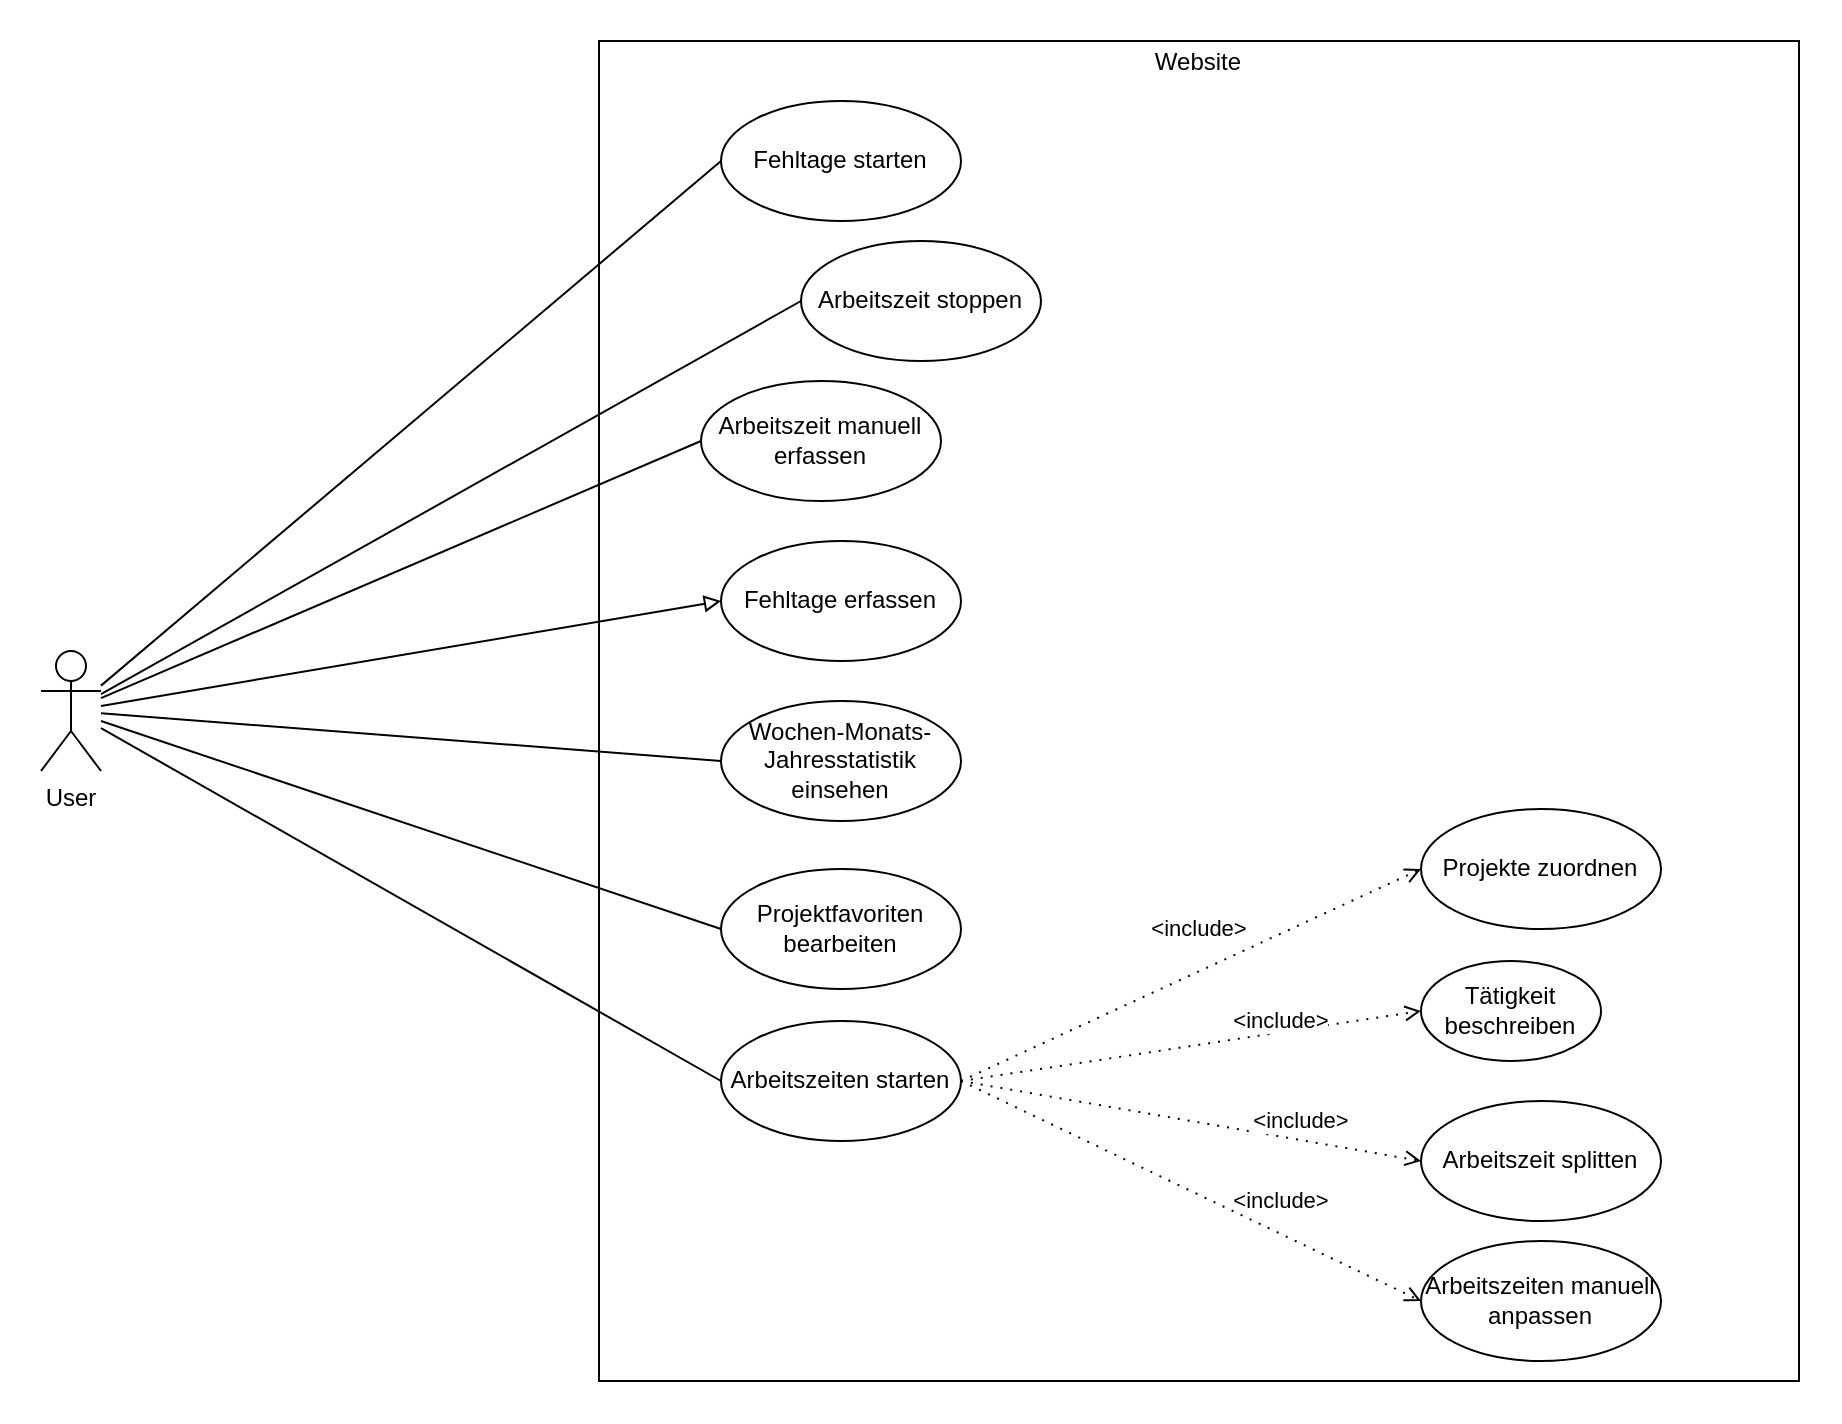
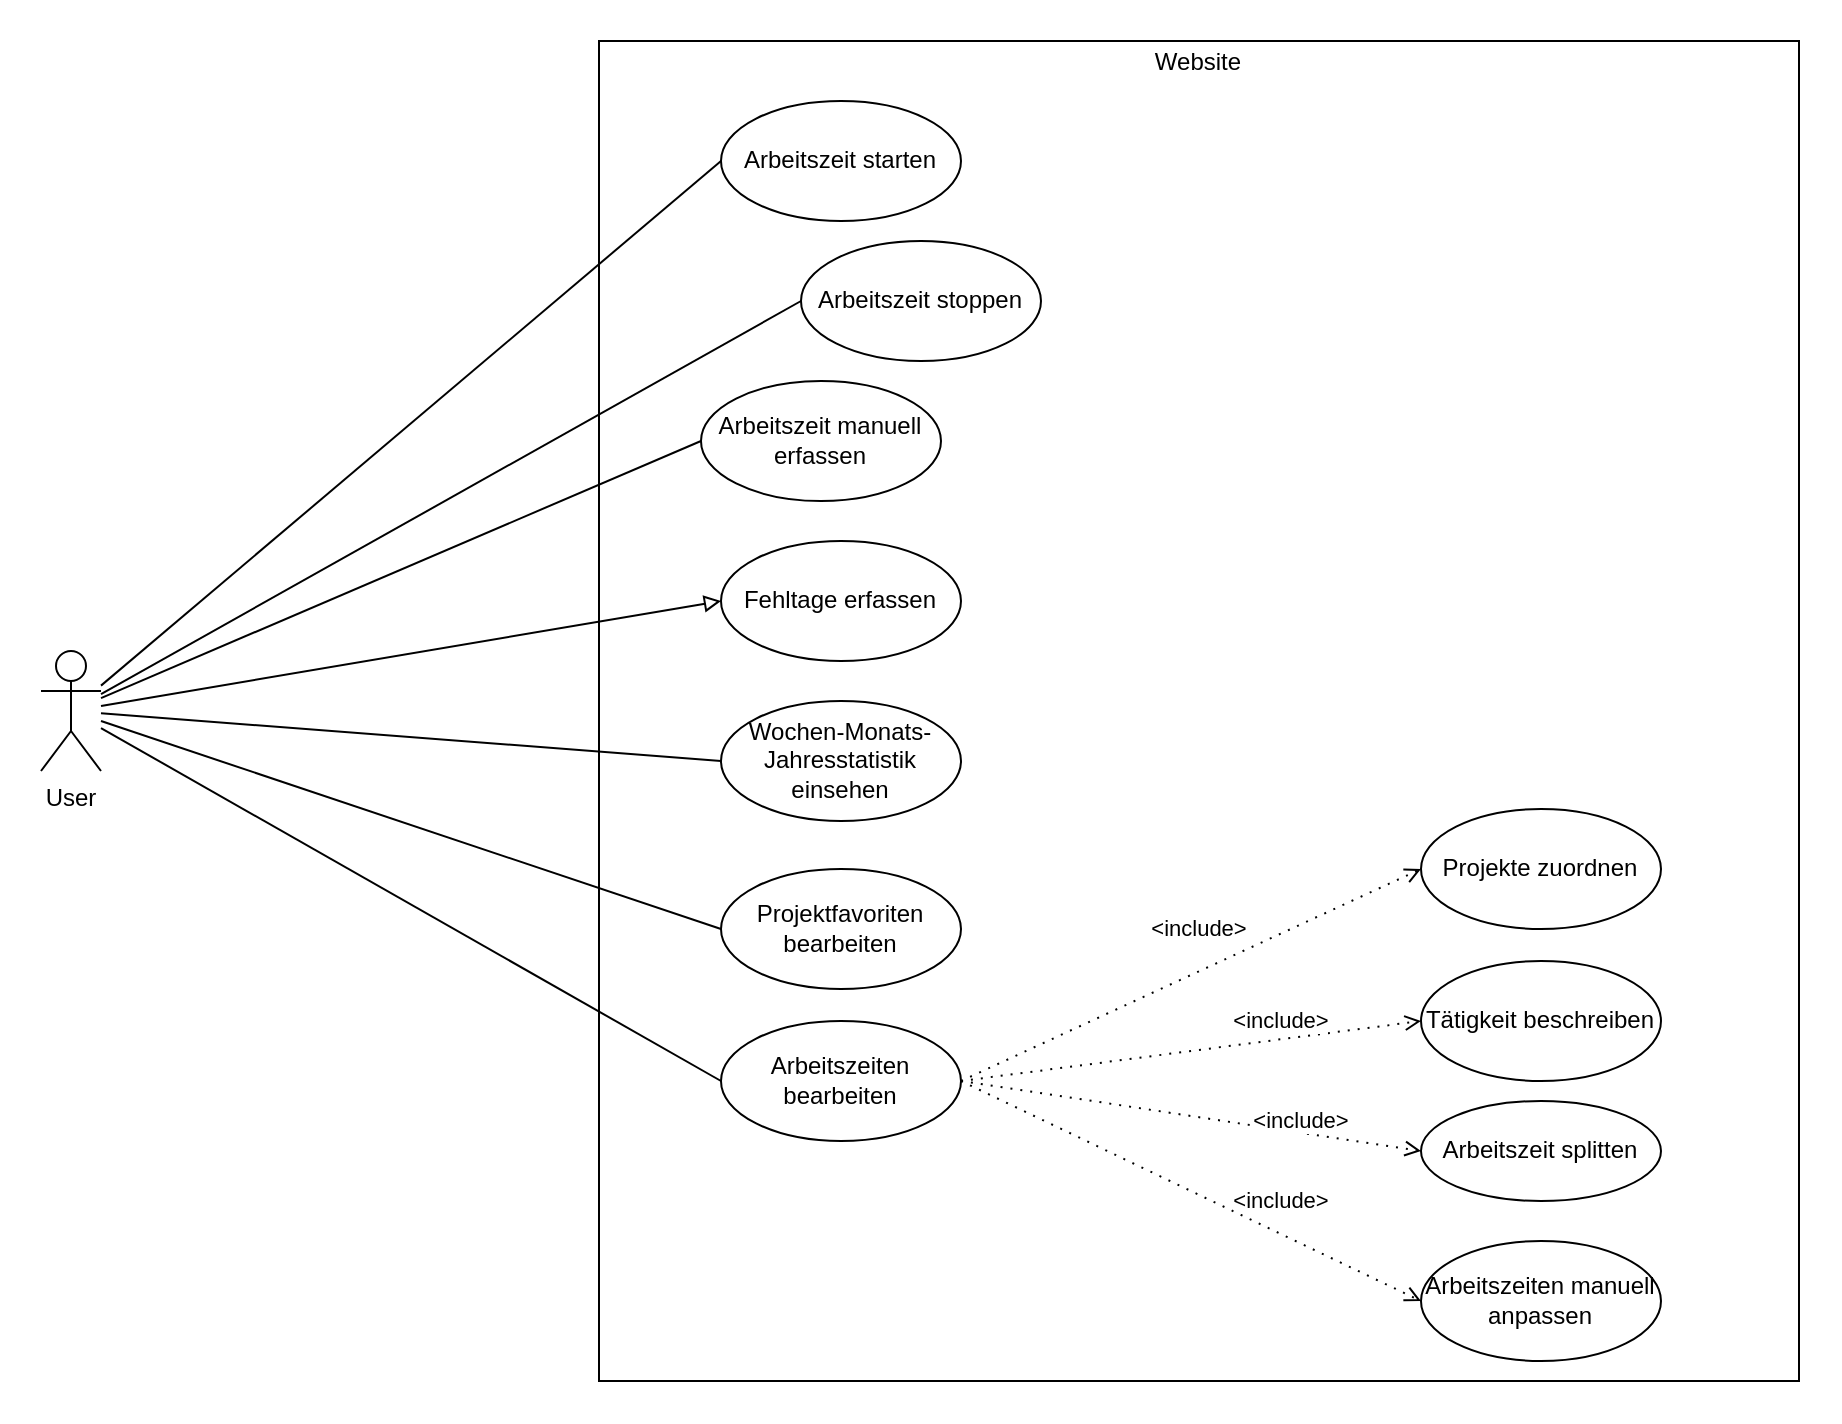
node "Fehltage starten": label "Fehltage starten" -> "Arbeitszeit starten"
node "Tätigkeit beschreiben": size 180x100 -> 240x120
node "Arbeitszeiten starten": label "Arbeitszeiten starten" -> "Arbeitszeiten bearbeiten"
node "Arbeitszeit splitten": size 240x120 -> 240x100
